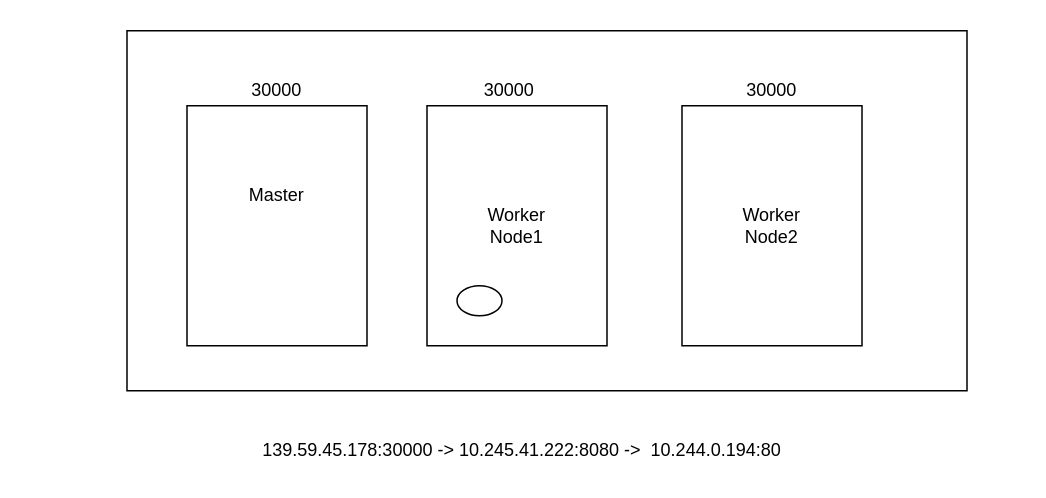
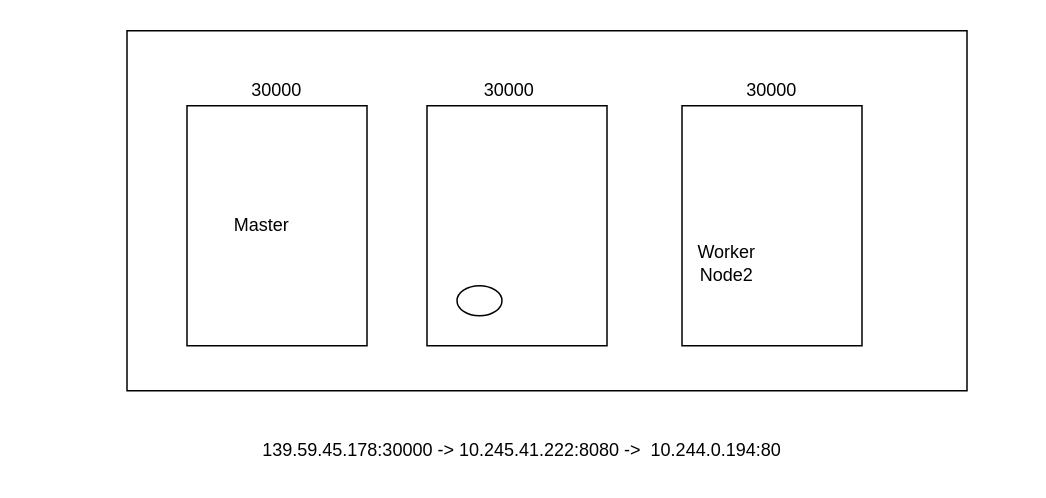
node "Master": moved (277, 196) -> (262, 226)
node "Worker Node1": removed
node "Worker Node2": moved (772, 226) -> (727, 263)
